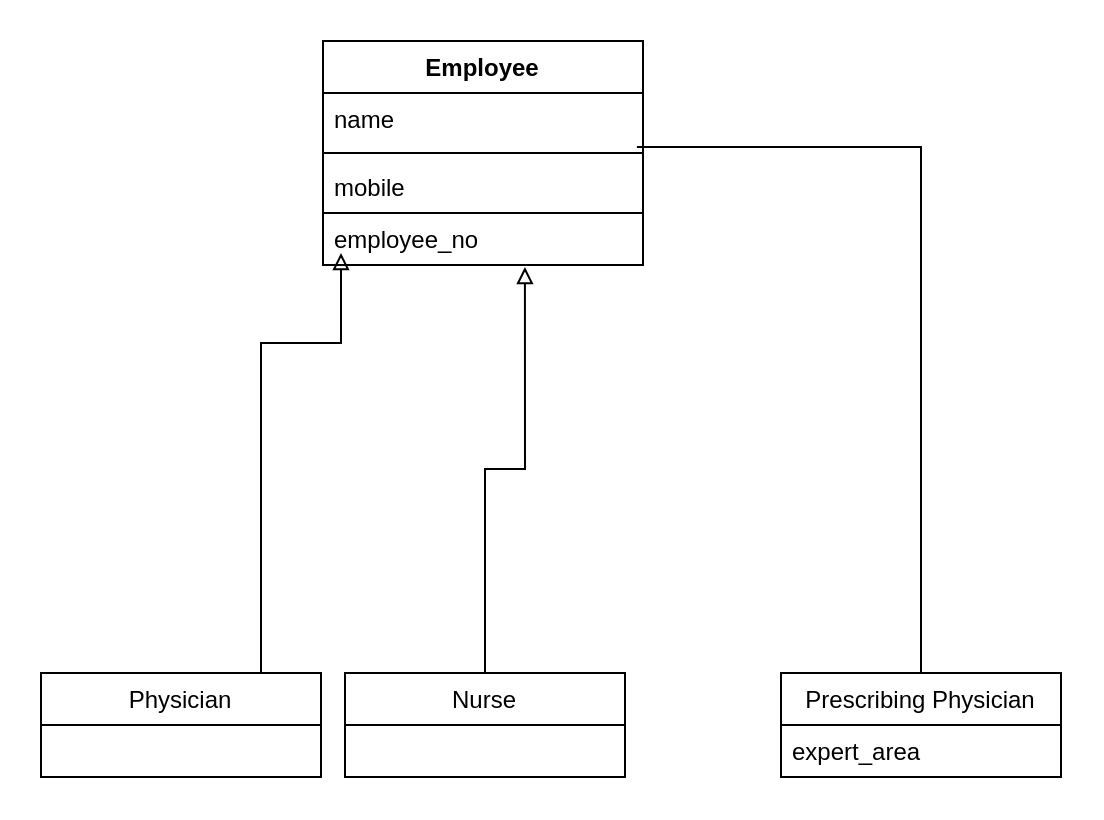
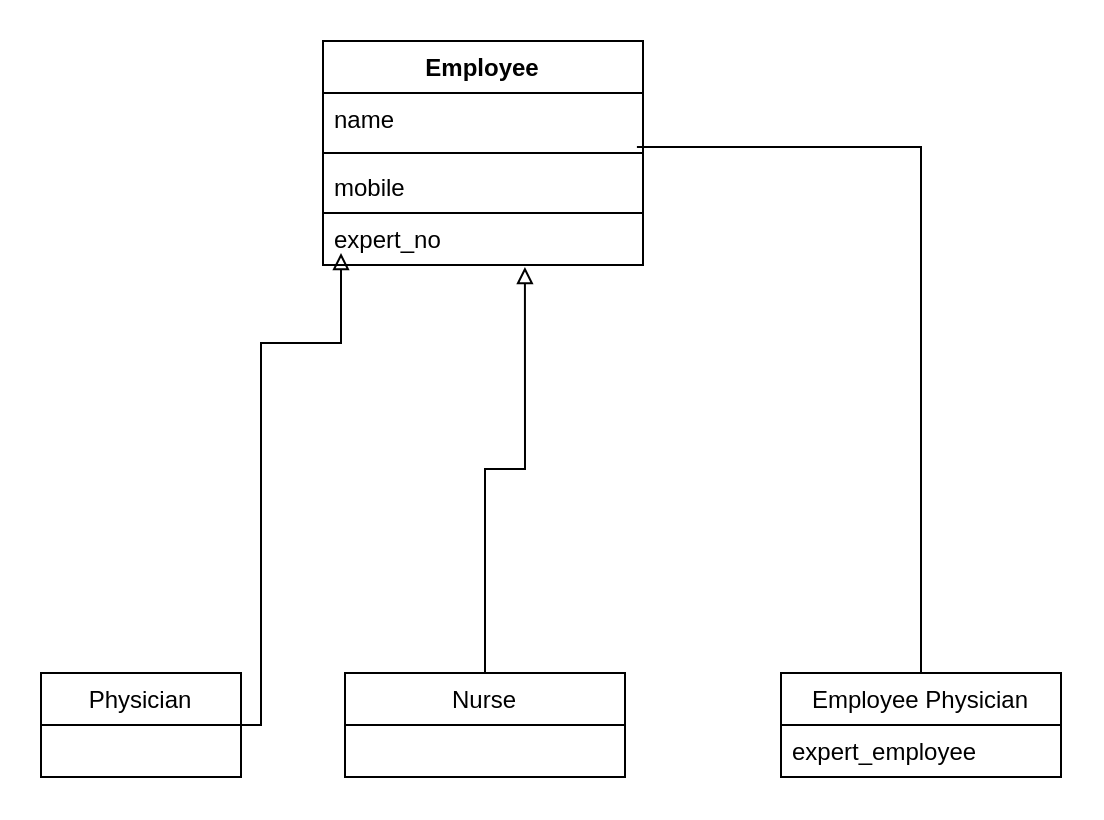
node "employee_no": label "employee_no" -> "expert_no"
node "Prescribing Physician": label "Prescribing Physician" -> "Employee Physician"
node "Physician": size 280x104 -> 200x104
node "expert_area": label "expert_area" -> "expert_employee"
